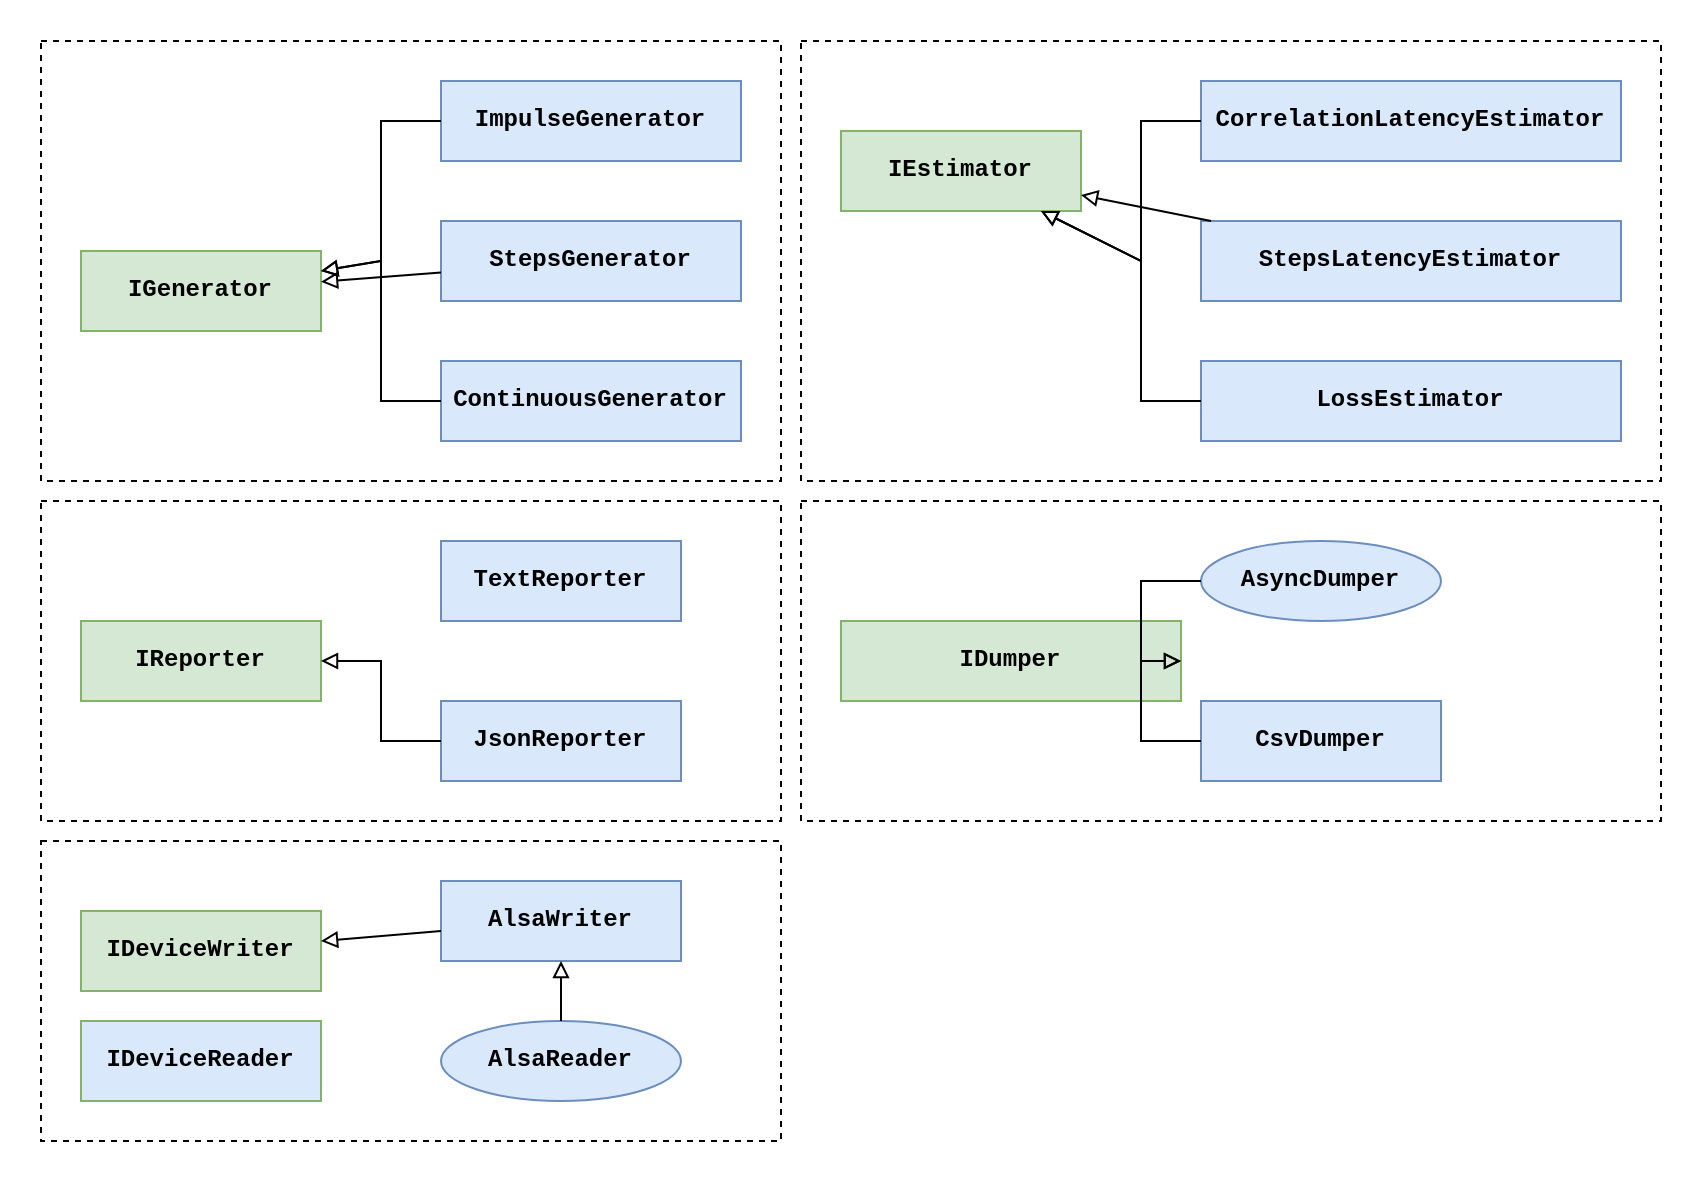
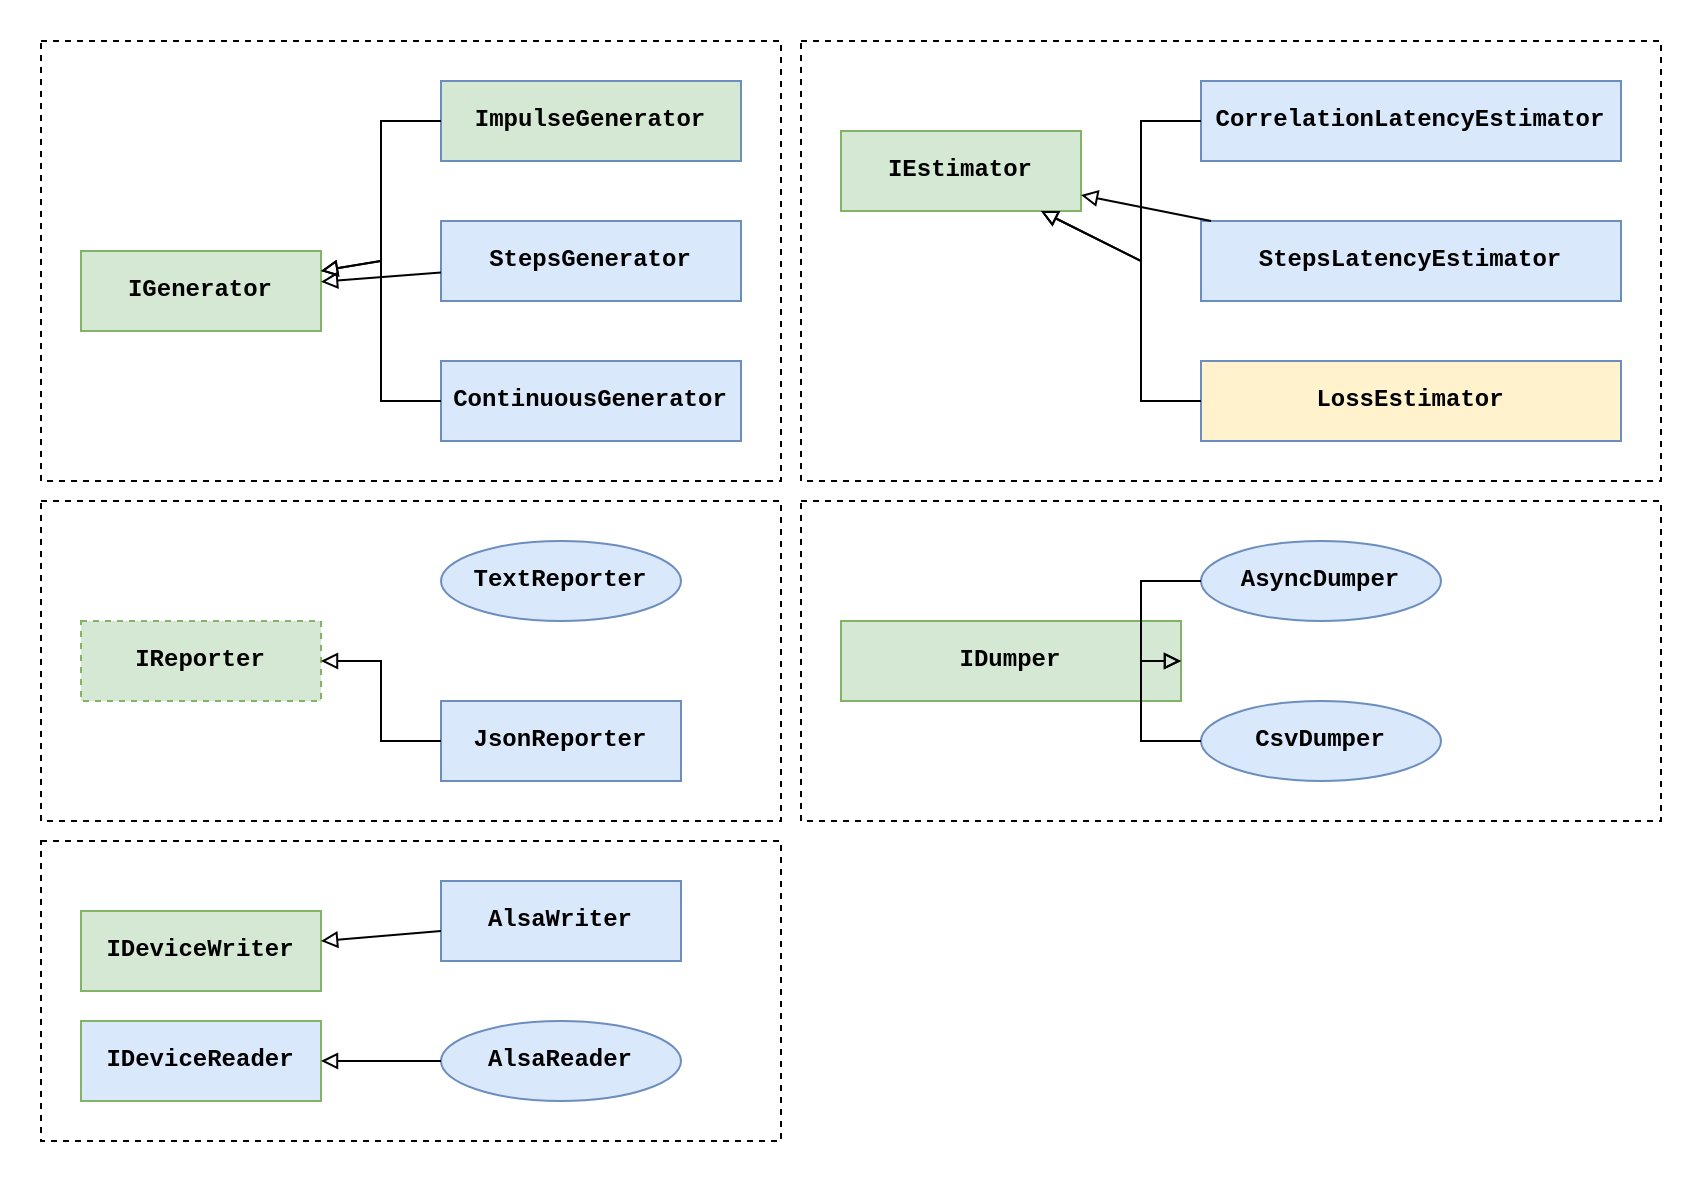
node "ImpulseGenerator": fillcolor #dae8fc -> #d5e8d4
node "LossEstimator": fillcolor #dae8fc -> #fff2cc
node "TextReporter": shape rectangle -> ellipse
node "IReporter": style solid -> dashed
node "CsvDumper": shape rectangle -> ellipse
edge "AlsaReader" -> "AlsaWriter": now "AlsaReader" -> "IDeviceReader"
